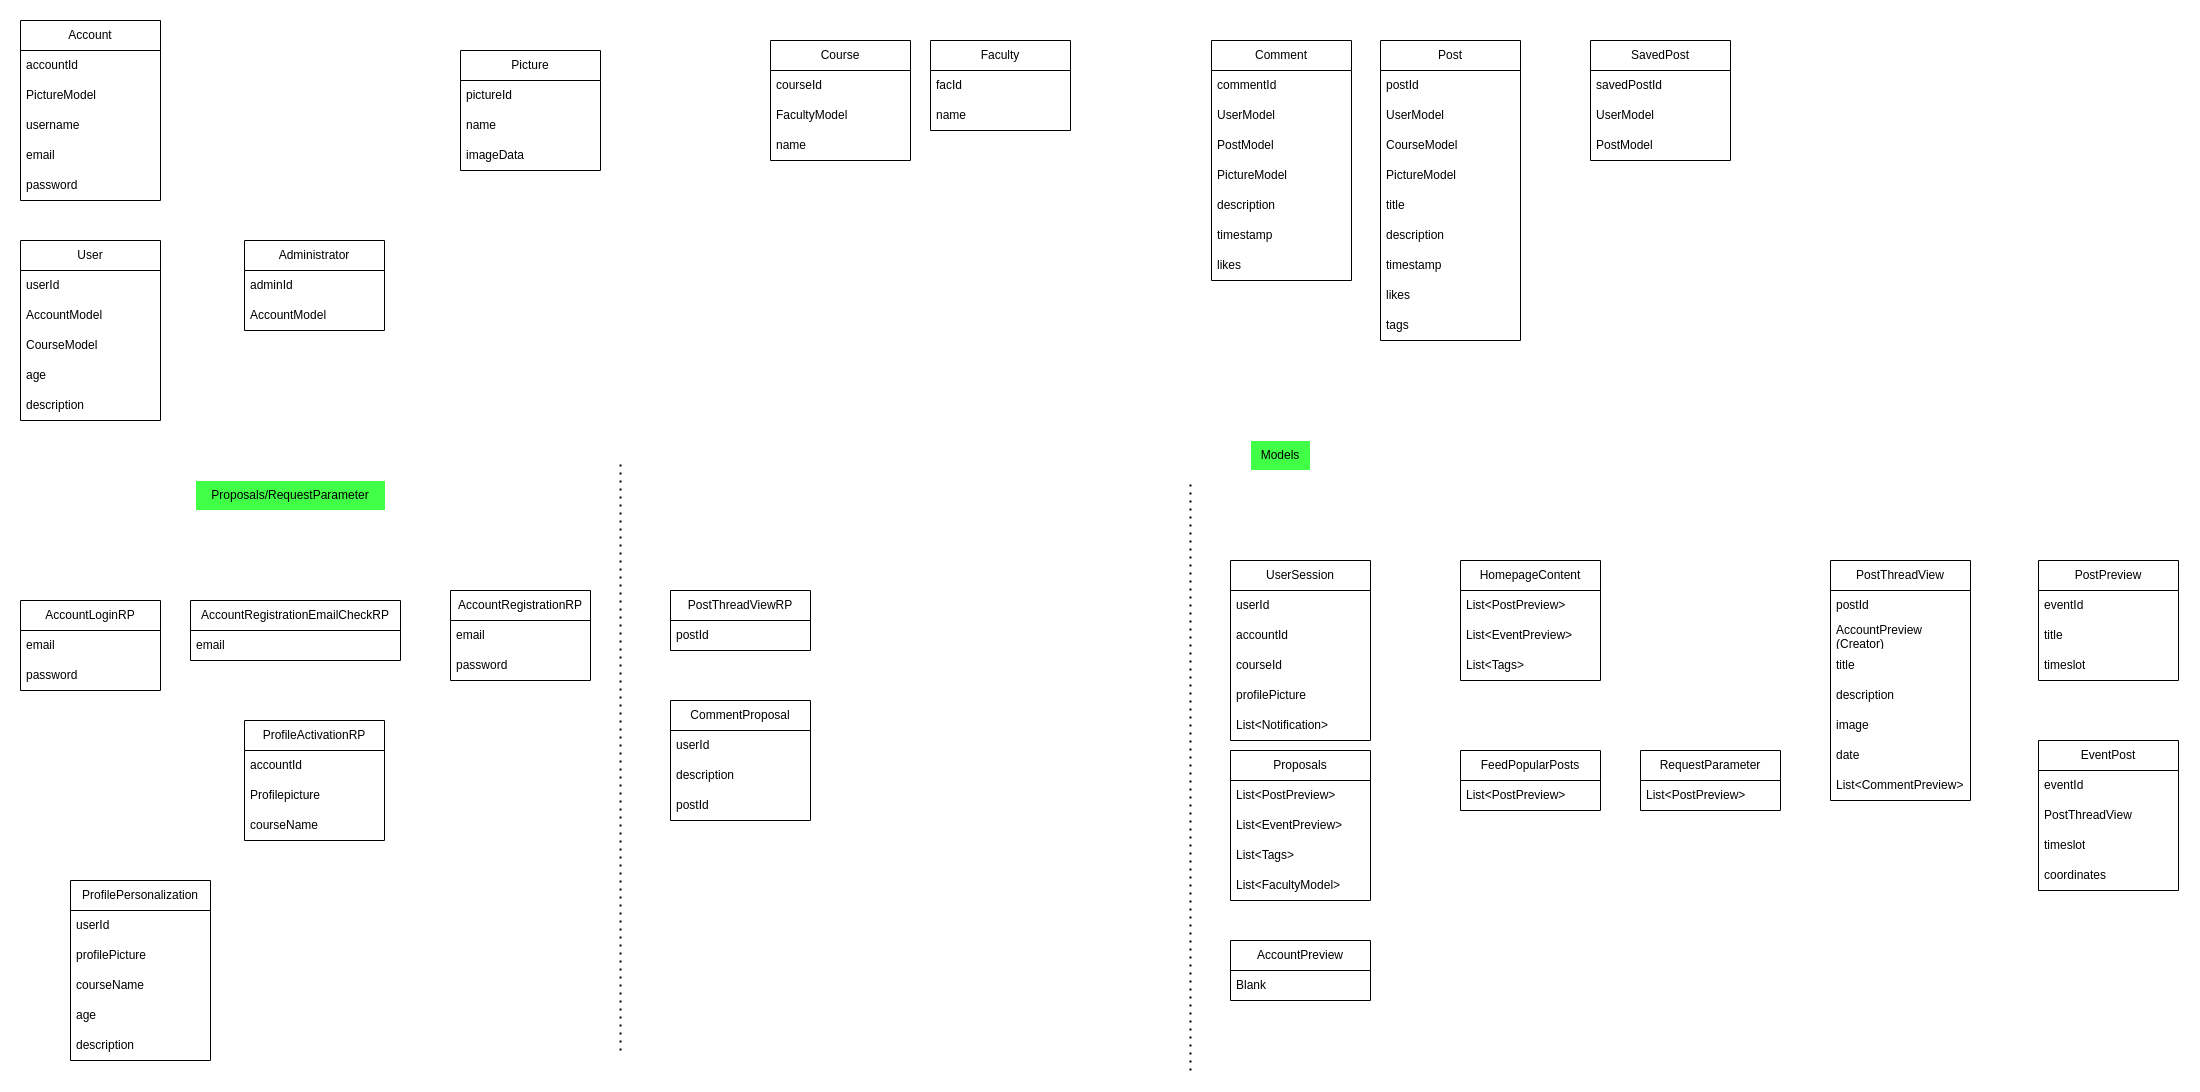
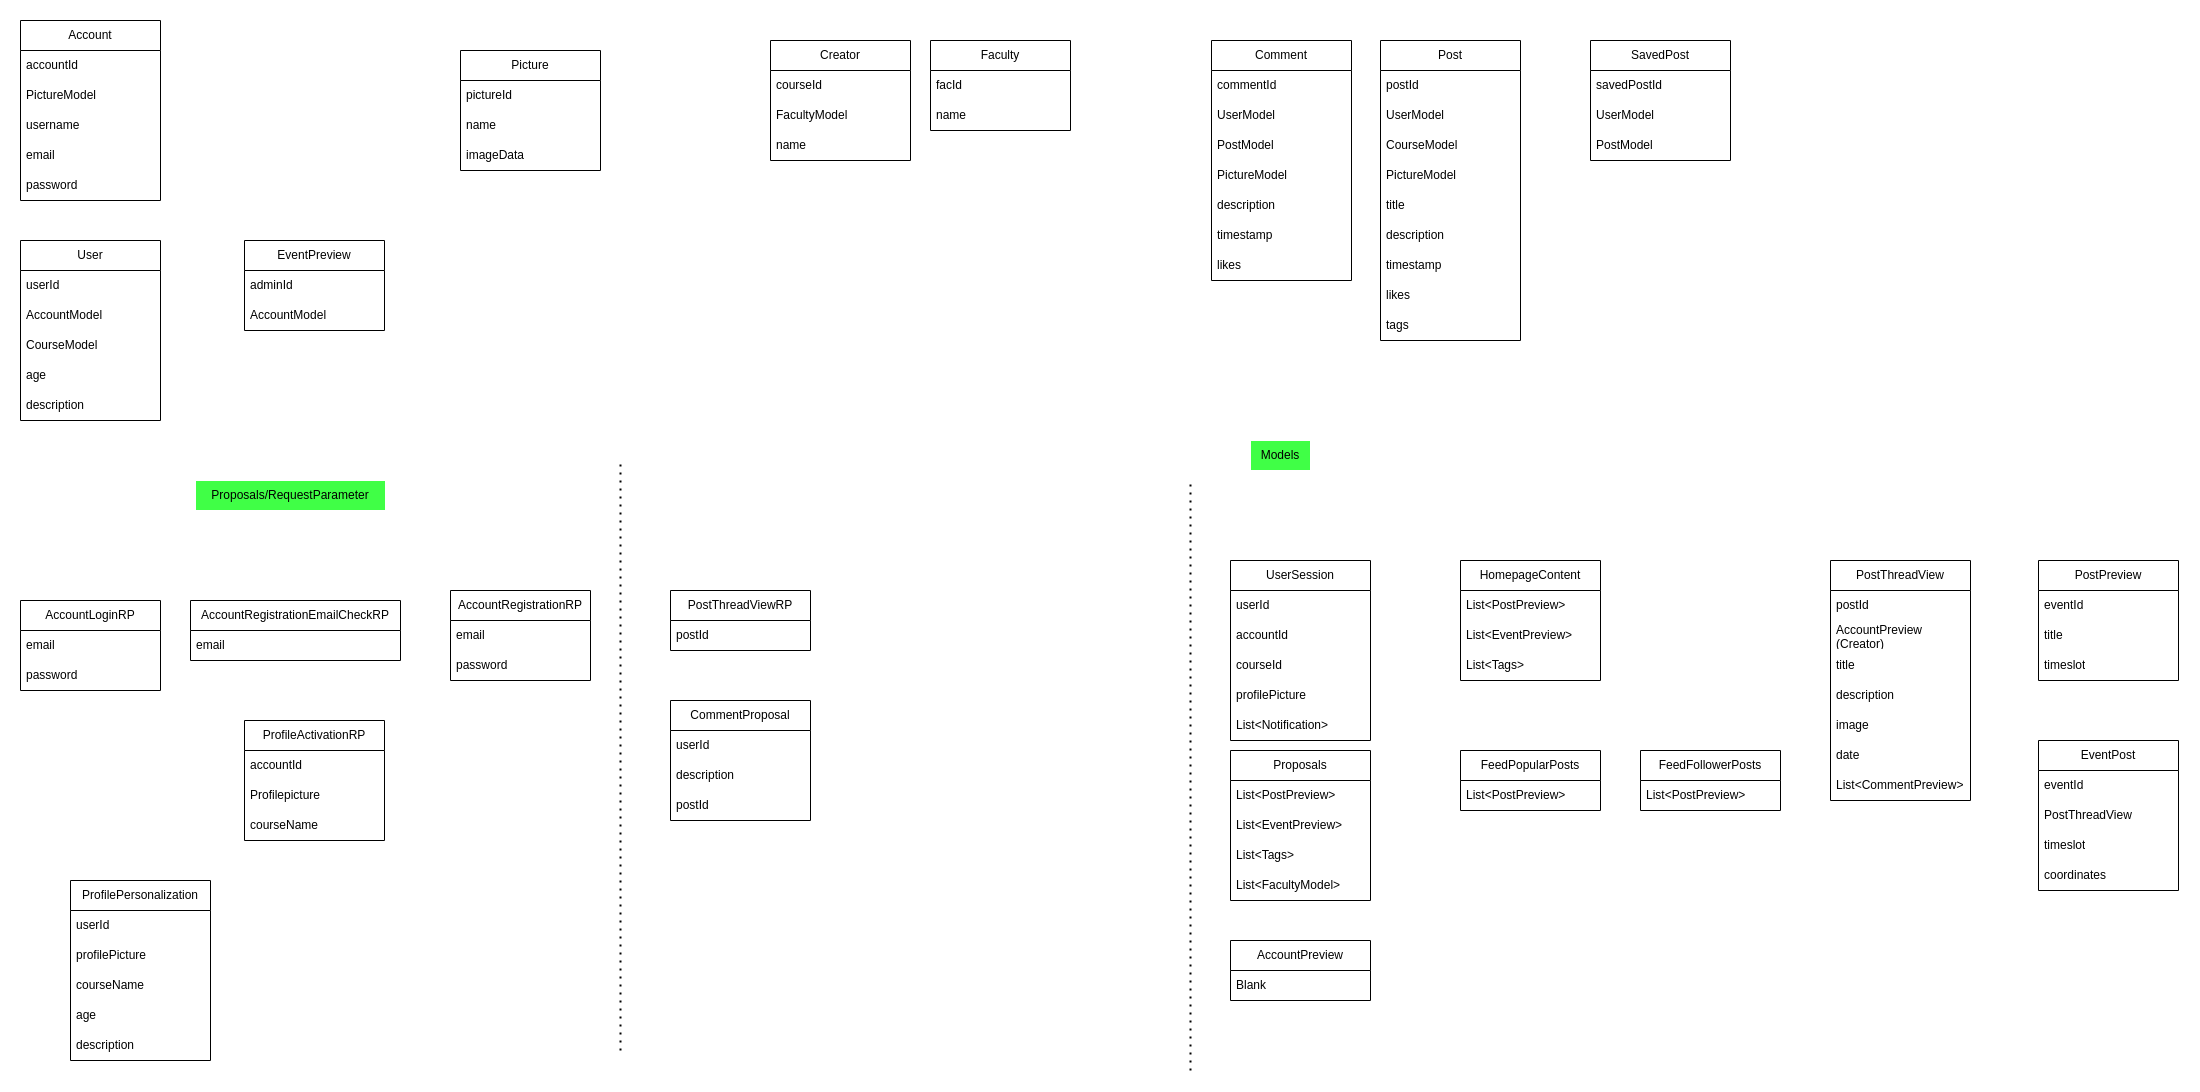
node "Course": label "Course" -> "Creator"
node "Administrator": label "Administrator" -> "EventPreview"
node "RequestParameter": label "RequestParameter" -> "FeedFollowerPosts"
